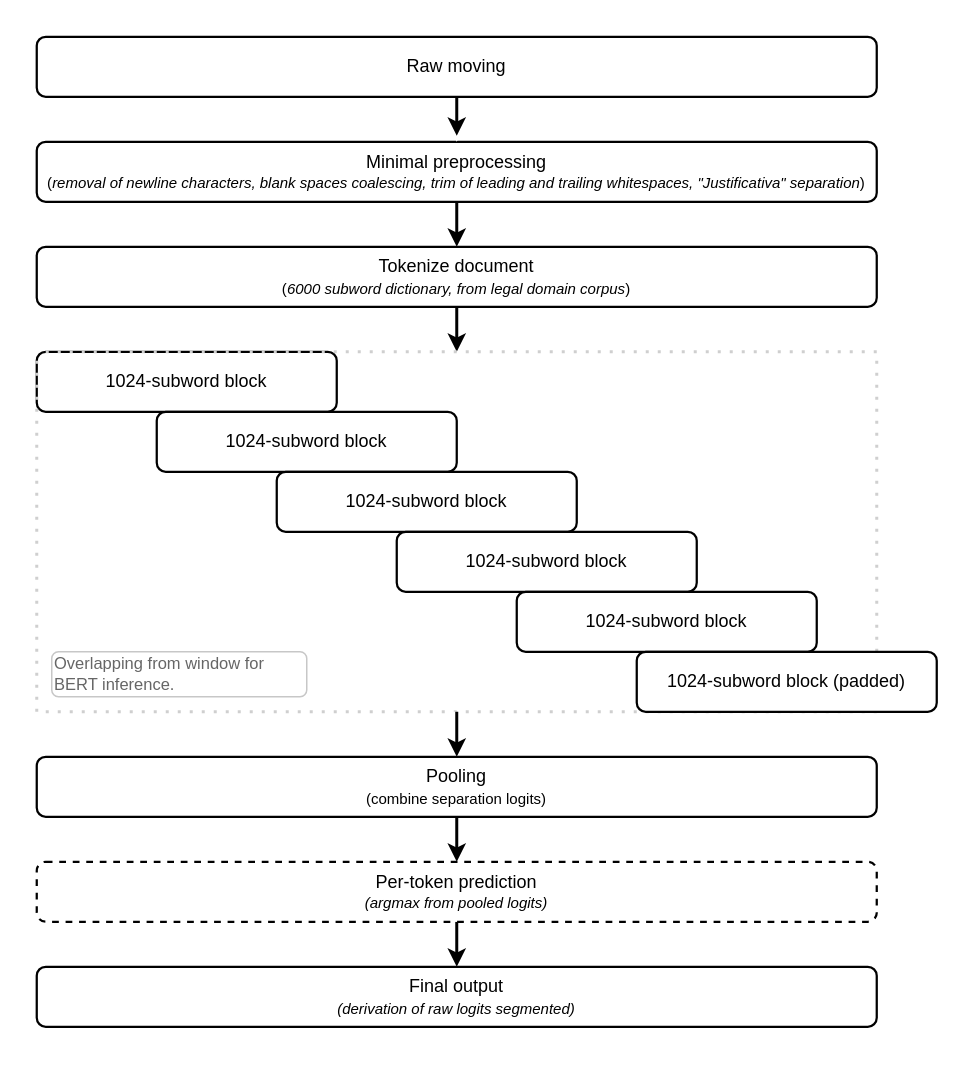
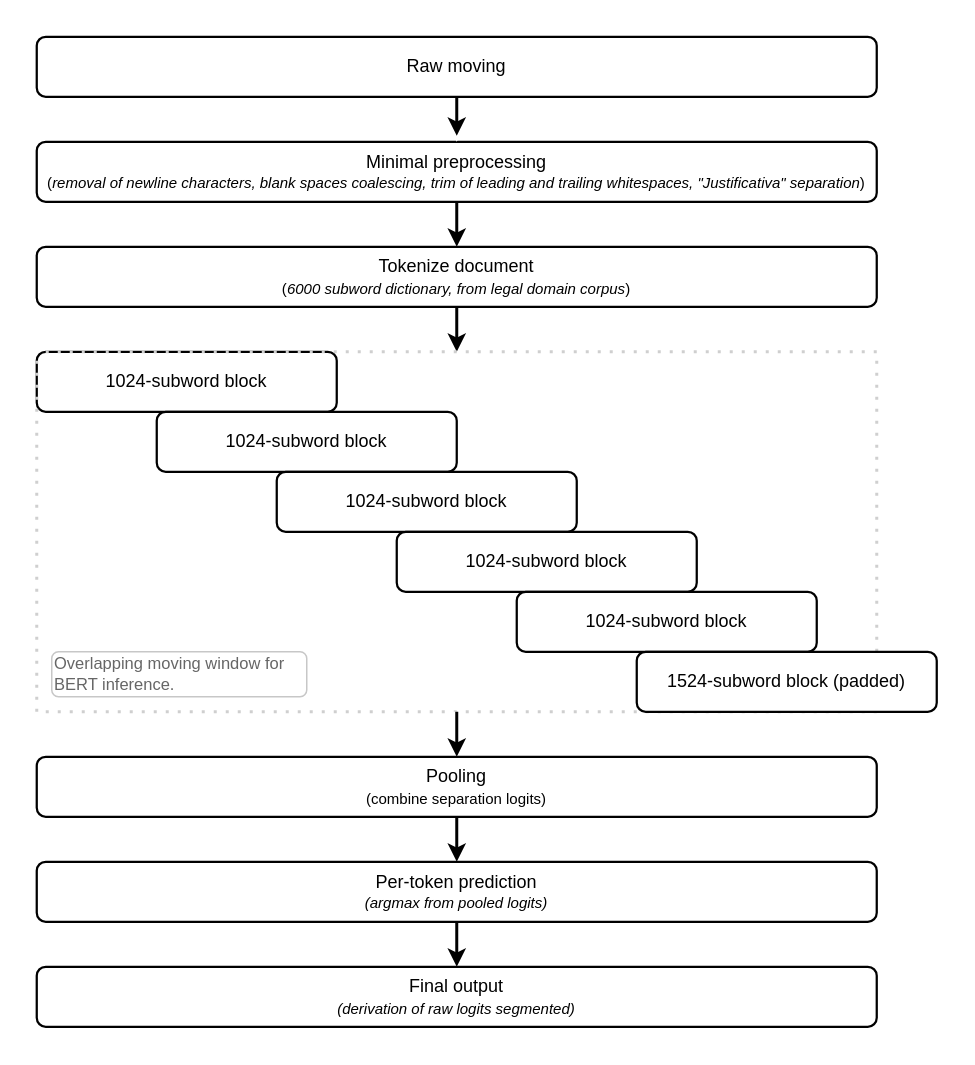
node "Overlapping from window for BERT inference.": label "Overlapping from window for BERT inference." -> "Overlapping moving window for BERT inference."
node "1024-subword block (padded)": label "1024-subword block (padded)" -> "1524-subword block (padded)"
node "Per-token prediction (argmax from pooled logits)": style dashed -> solid
